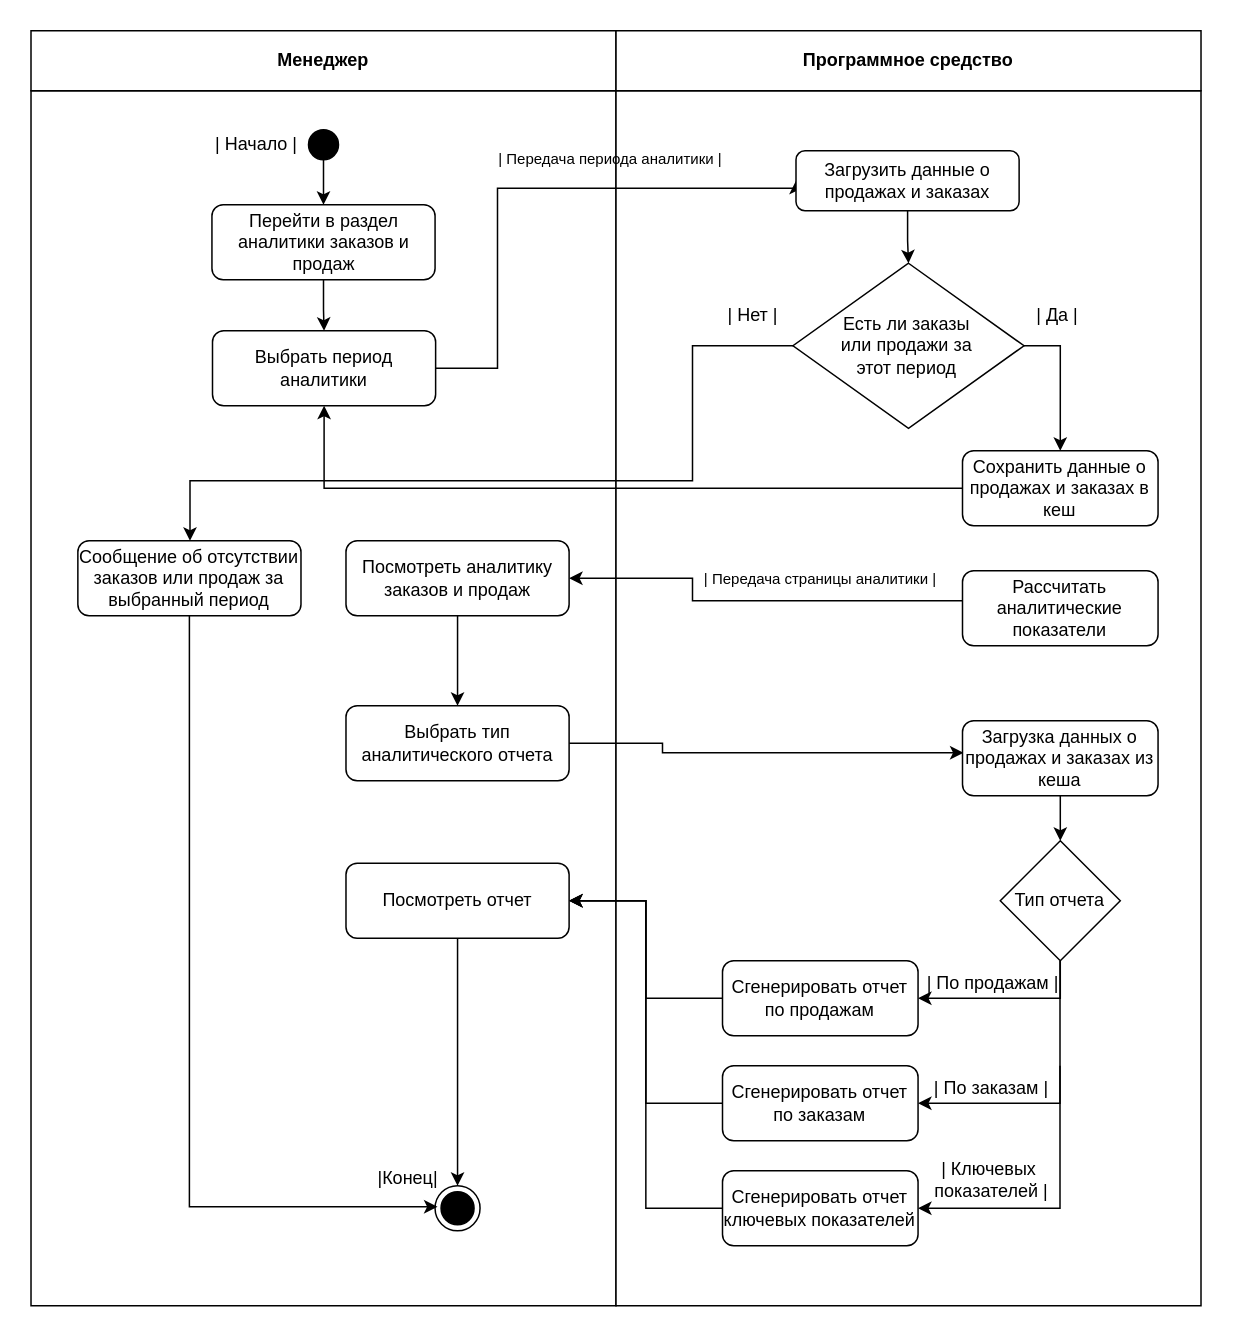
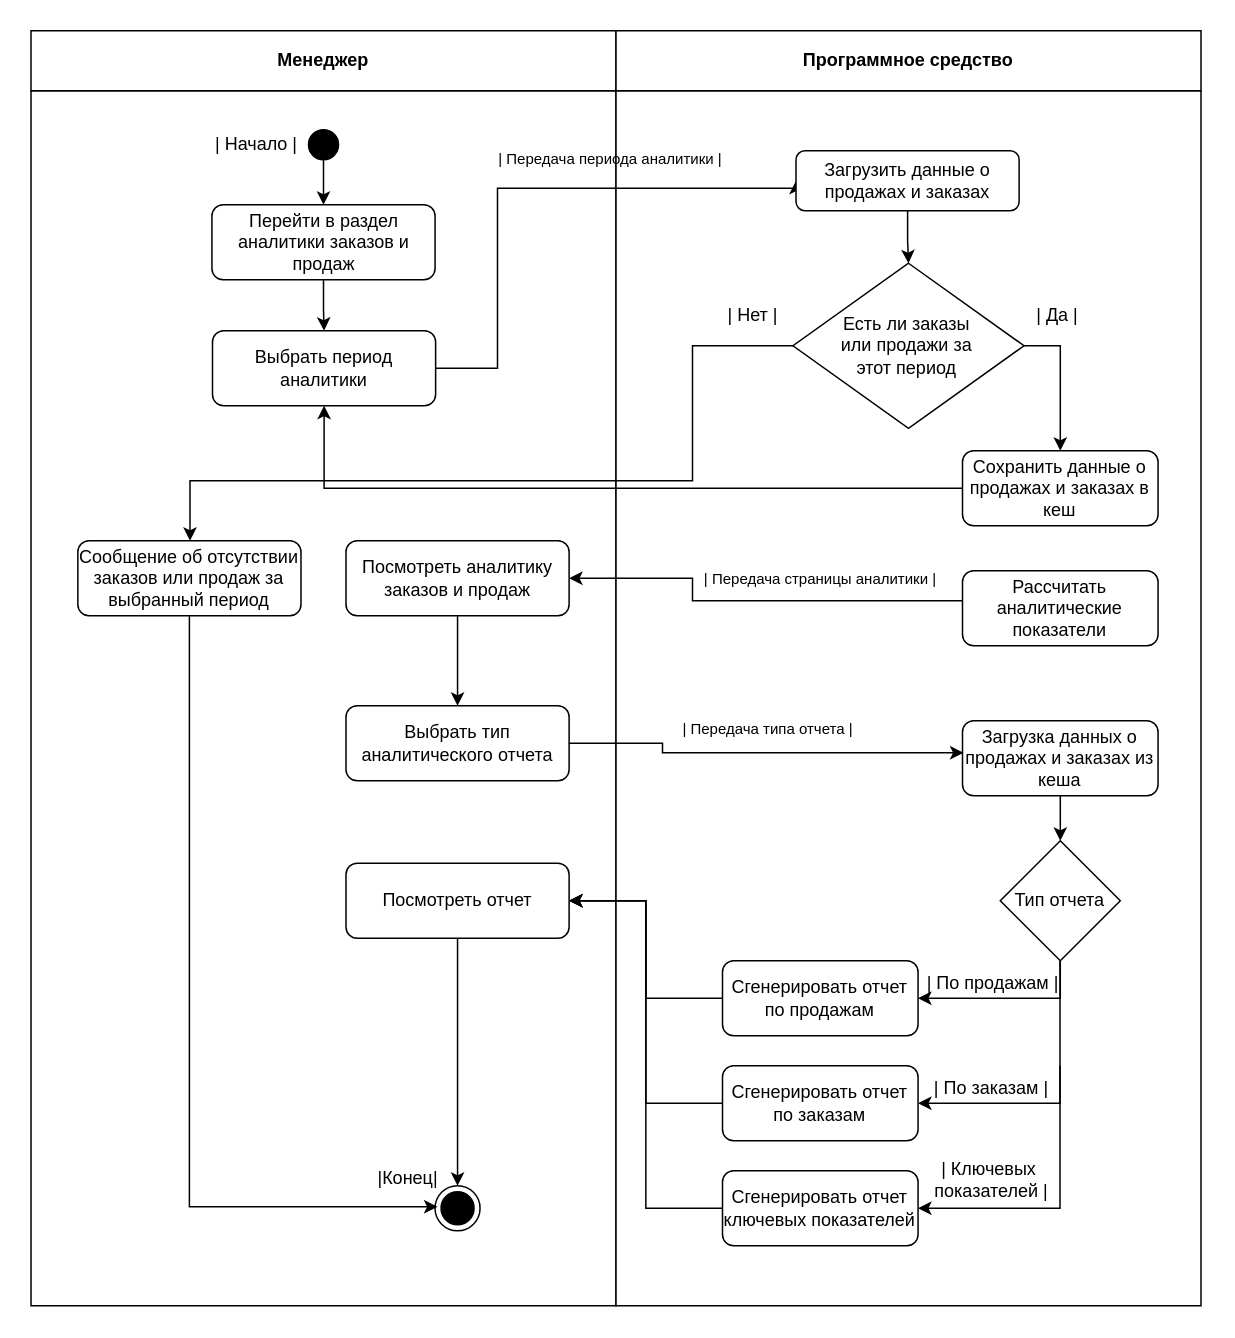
node "| Передача типа отчета |": added
